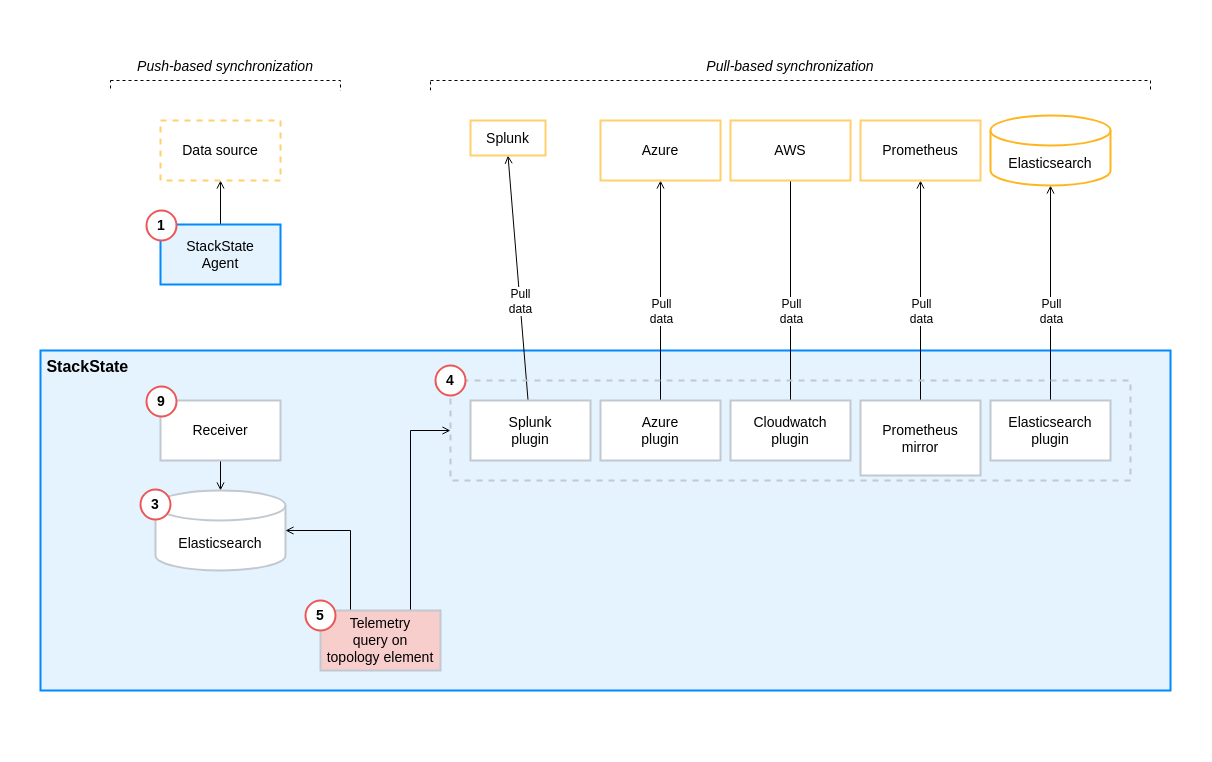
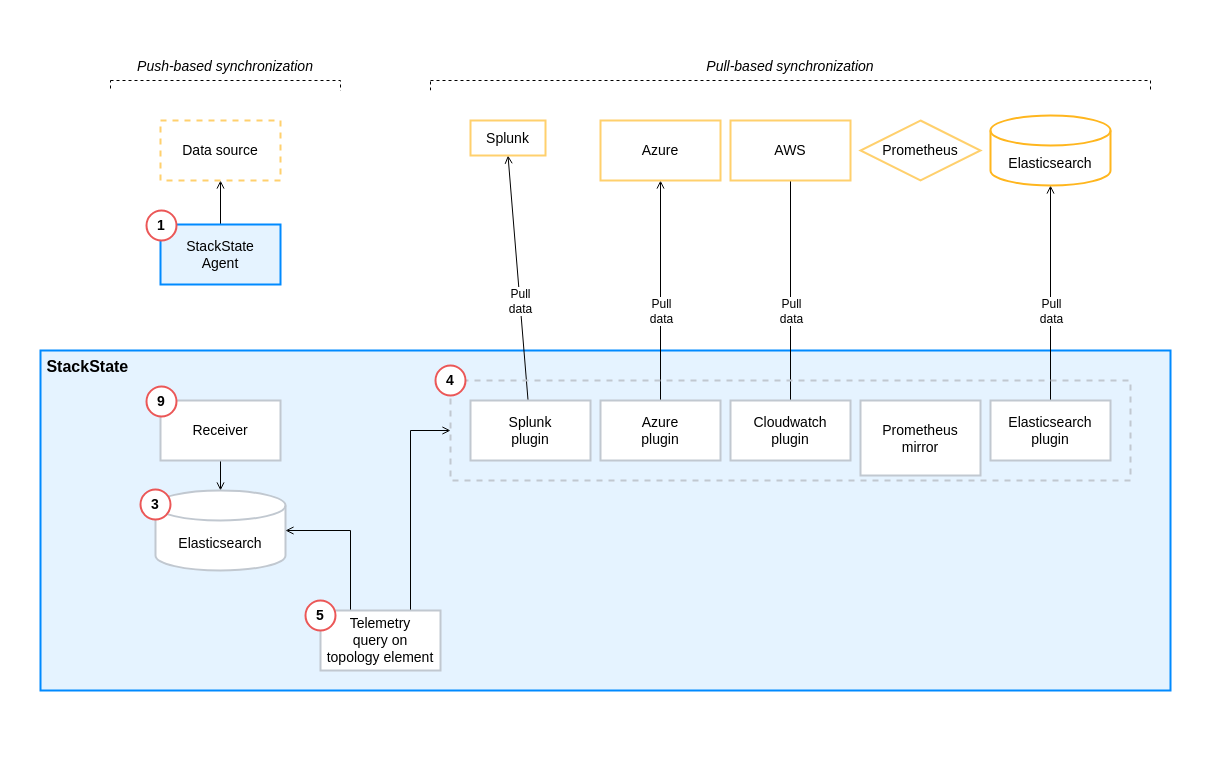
node "Prometheus": shape rectangle -> diamond
edge "Prometheus mirror" -> "Prometheus": removed, label "Pull data"
node "Telemetry query on topology element": fillcolor #f8cecc -> #ffffff
